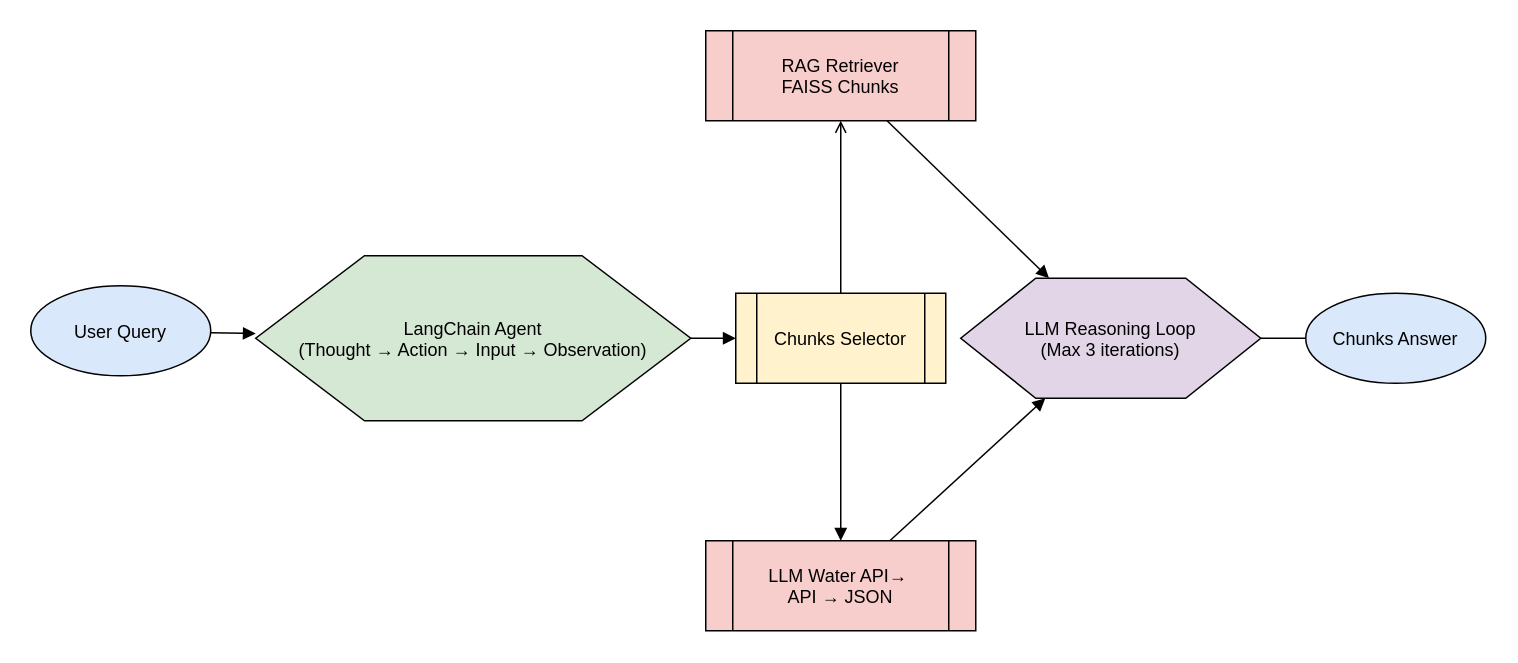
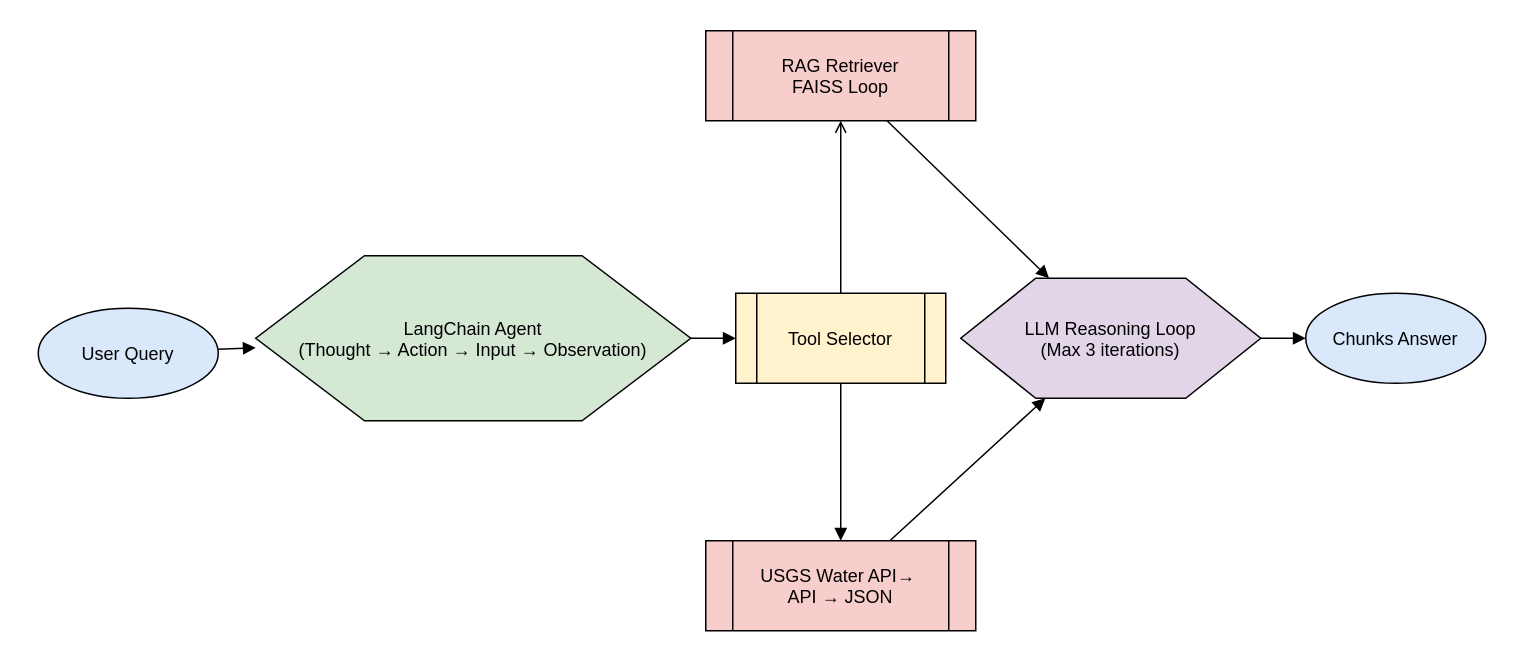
node "RAG Retriever FAISS Chunks": label "RAG Retriever FAISS Chunks" -> "RAG Retriever FAISS Loop"
node "User Query": moved (121, 331) -> (128, 353)
edge "LLM Reasoning Loop (Max 3 iterations)" -- "Chunks Answer": arrowhead none -> block
node "Chunks Selector": label "Chunks Selector" -> "Tool Selector"
node "LLM Water API→ API → JSON": label "LLM Water API→ API → JSON" -> "USGS Water API→ API → JSON"
